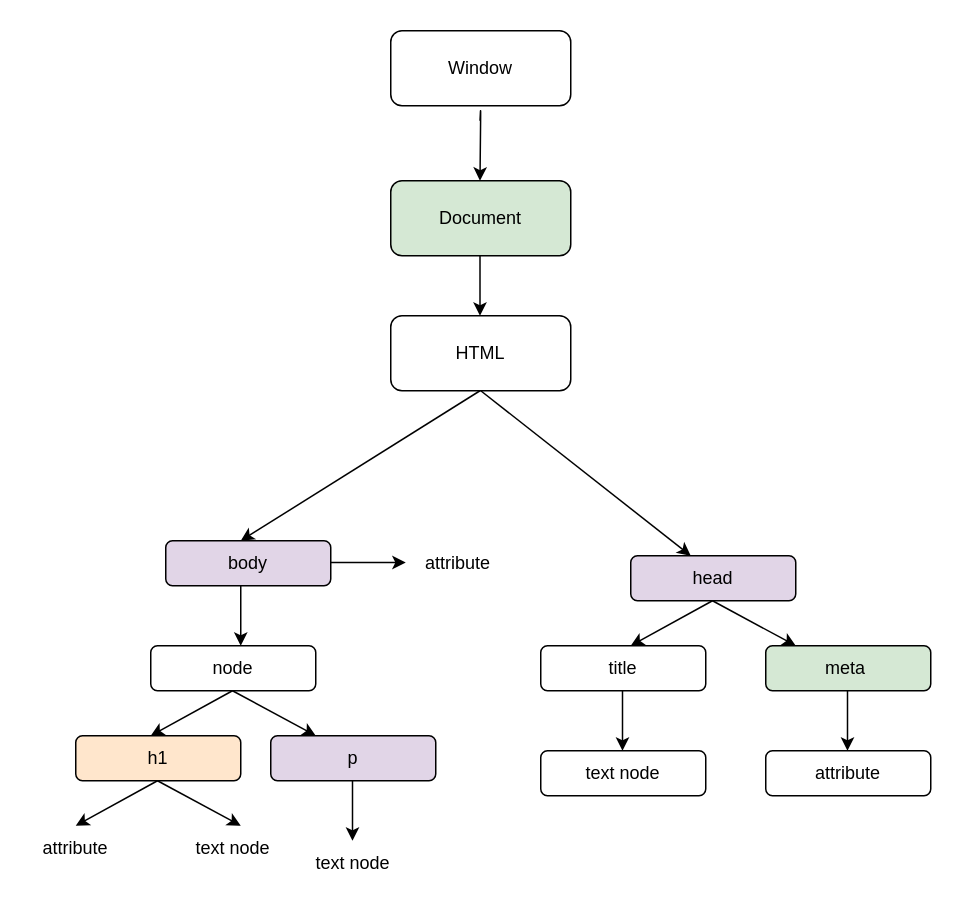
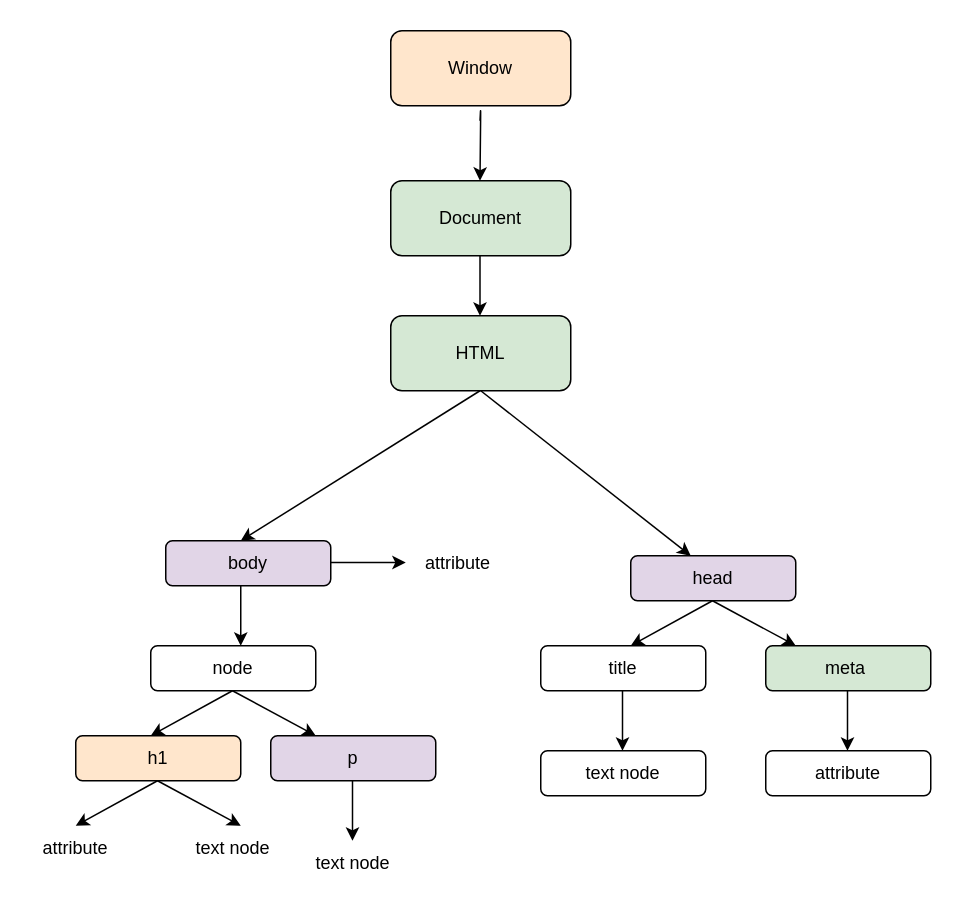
node "Window": fillcolor #ffffff -> #ffe6cc
node "HTML": fillcolor #ffffff -> #d5e8d4
